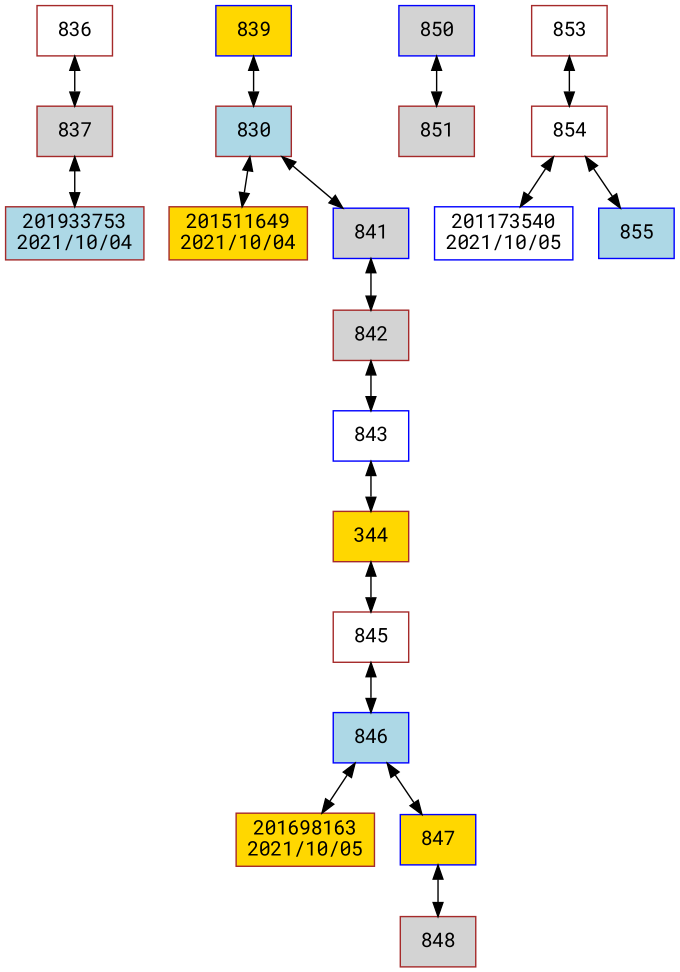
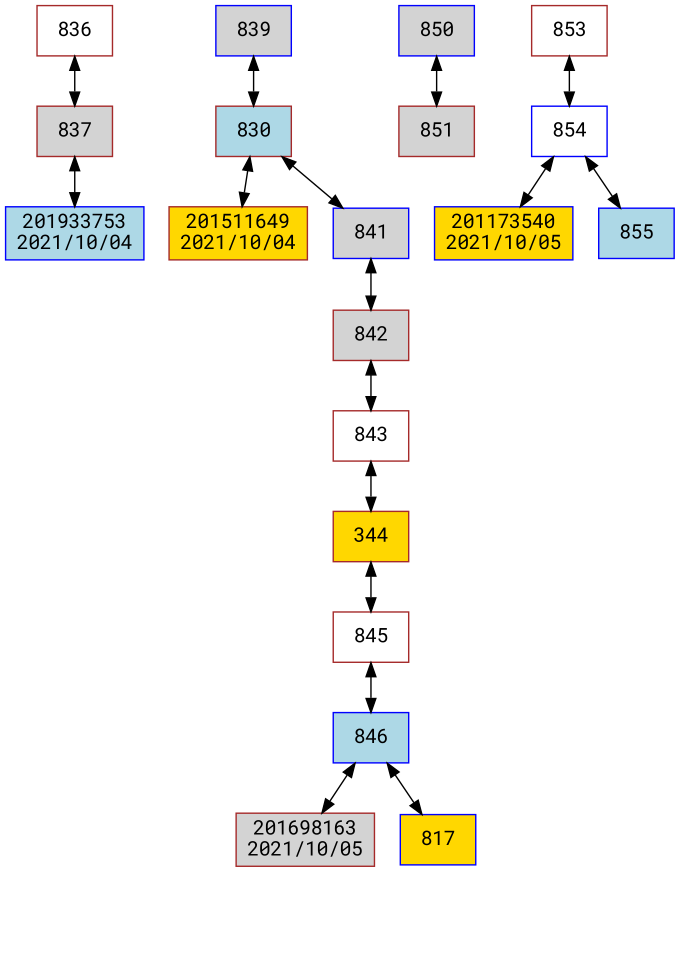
node "839": fillcolor gold -> lightgrey
node "854": color brown -> blue
node "201933753 2021/10/04": color brown -> blue
node "201173540 2021/10/05": fillcolor white -> gold
node "843": color blue -> brown
node "201698163 2021/10/05": fillcolor gold -> lightgrey
node "847": label "847" -> "817"
node "848": removed
